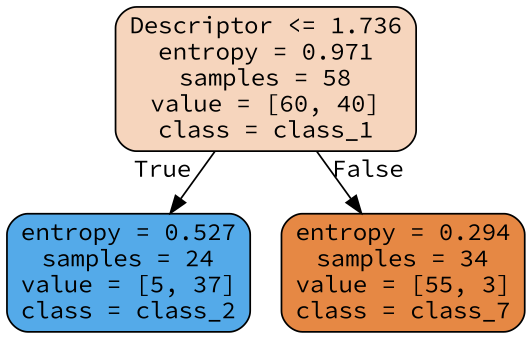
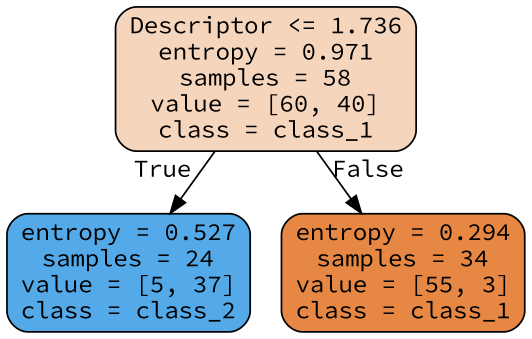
node "entropy = 0.294 samples = 34 value = [55, 3] class = class_7": label "entropy = 0.294 samples = 34 value = [55, 3] class = class_7" -> "entropy = 0.294 samples = 34 value = [55, 3] class = class_1"
